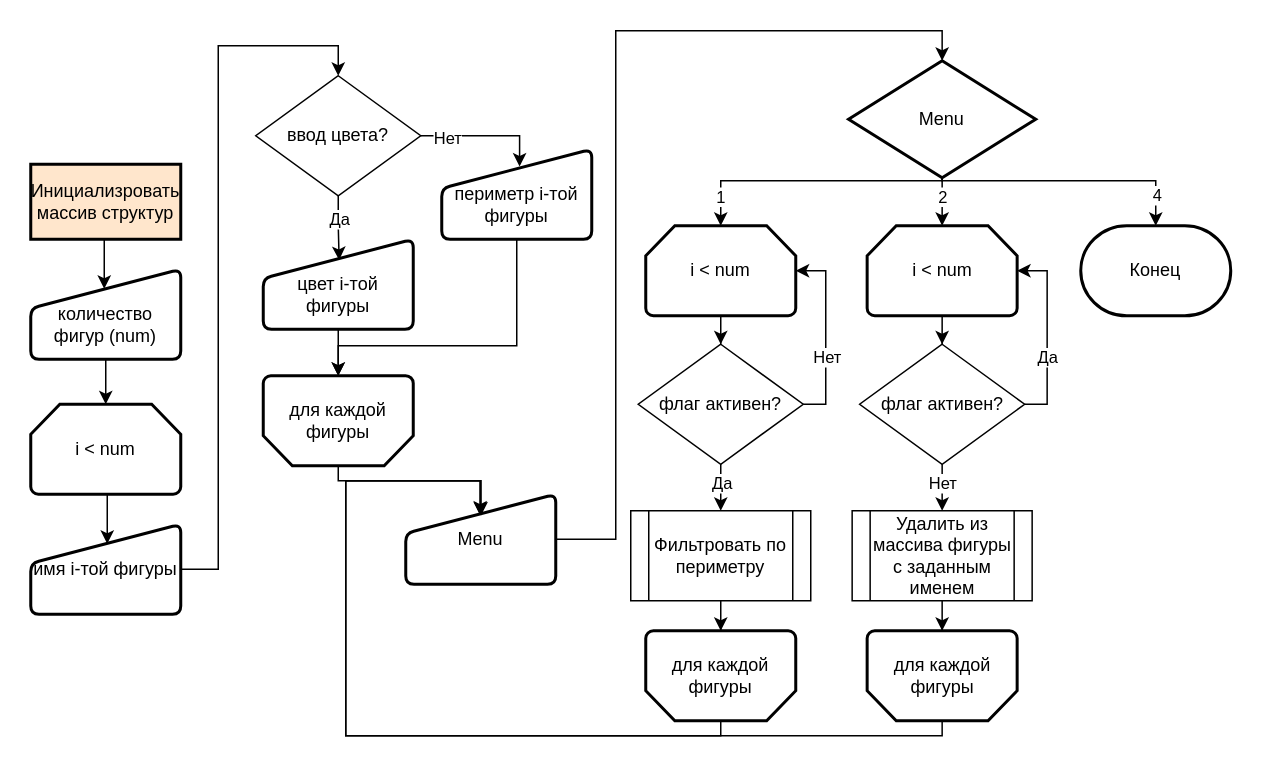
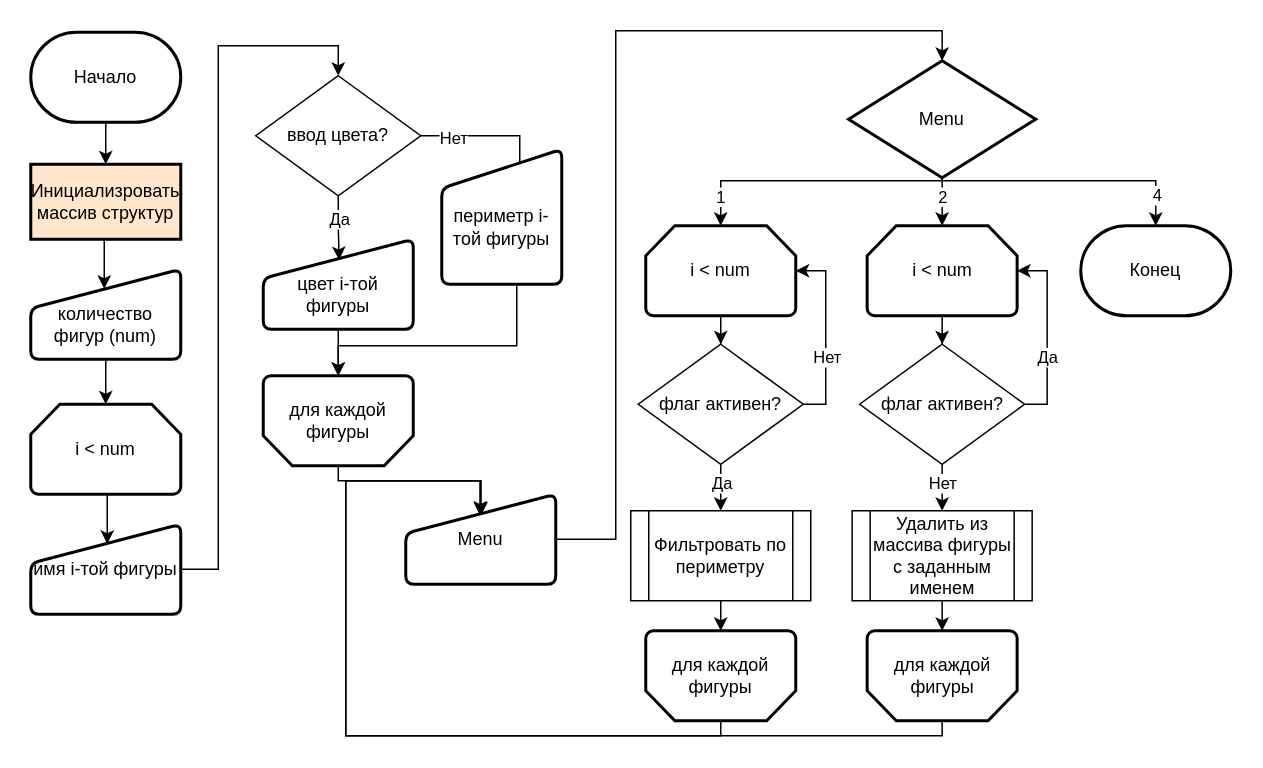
node "Начало": added
edge "Начало" -> "Инициализровать массив структур": added
node "периметр i-той фигуры": size 150x90 -> 120x135
